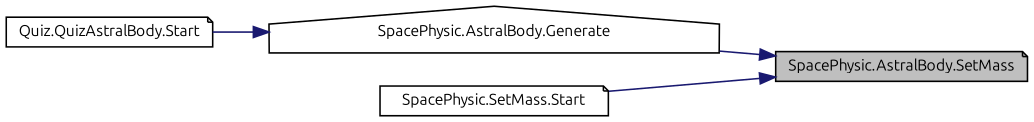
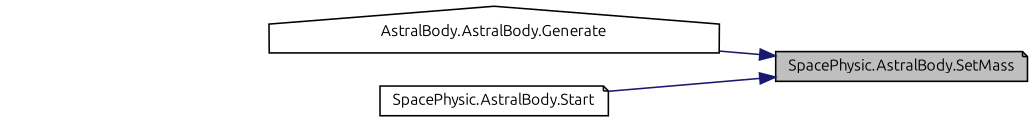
node "Quiz.QuizAstralBody.Start": removed
node "SpacePhysic.AstralBody.Generate": label "SpacePhysic.AstralBody.Generate" -> "AstralBody.AstralBody.Generate"
node "SpacePhysic.SetMass.Start": label "SpacePhysic.SetMass.Start" -> "SpacePhysic.AstralBody.Start"
